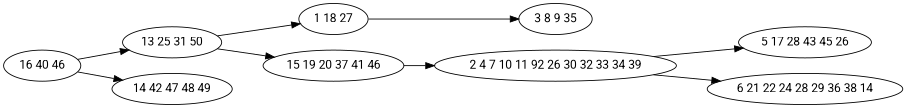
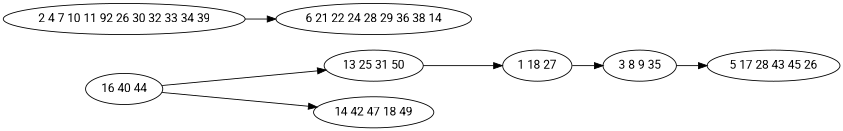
edge "2 4 7 10 11 92 26 30 32 33 34 39" -> "5 17 28 43 45 26": now "3 8 9 35" -> "5 17 28 43 45 26"
node "16 40 46": label "16 40 46" -> "16 40 44"
node "15 19 20 37 41 46": removed
node "14 42 47 48 49": label "14 42 47 48 49" -> "14 42 47 18 49"
